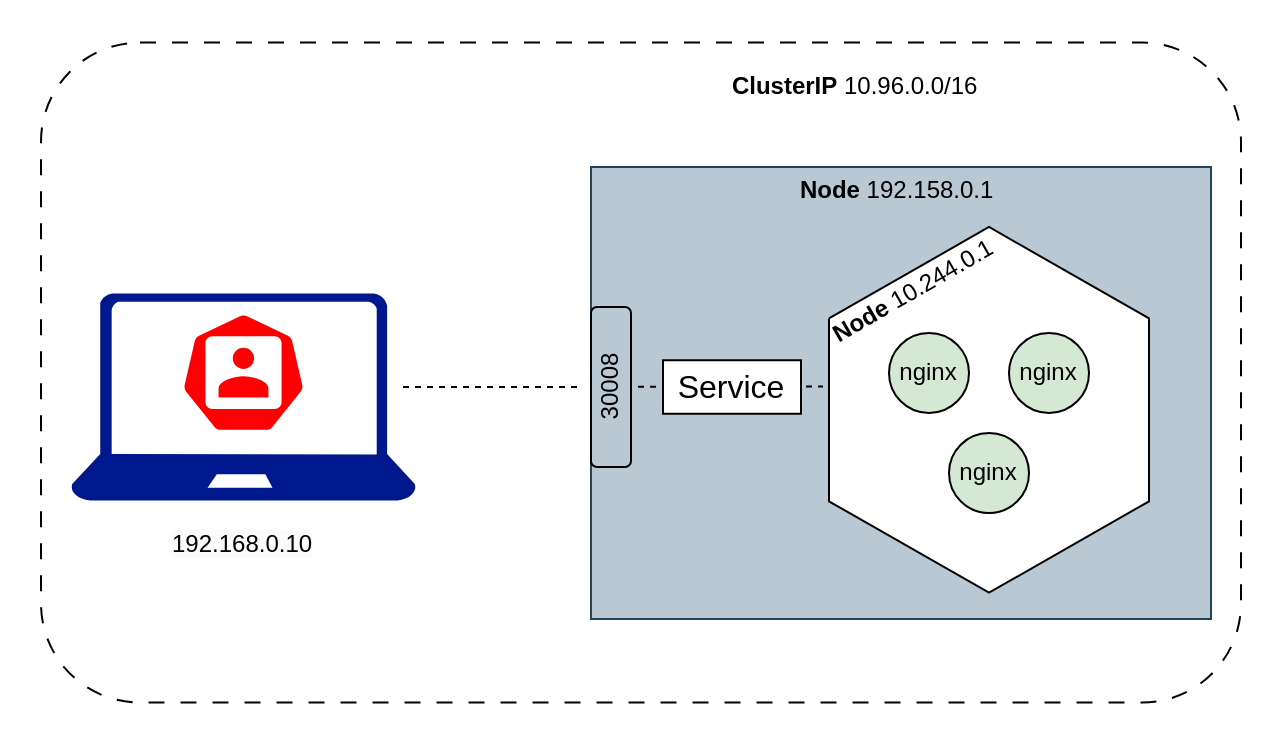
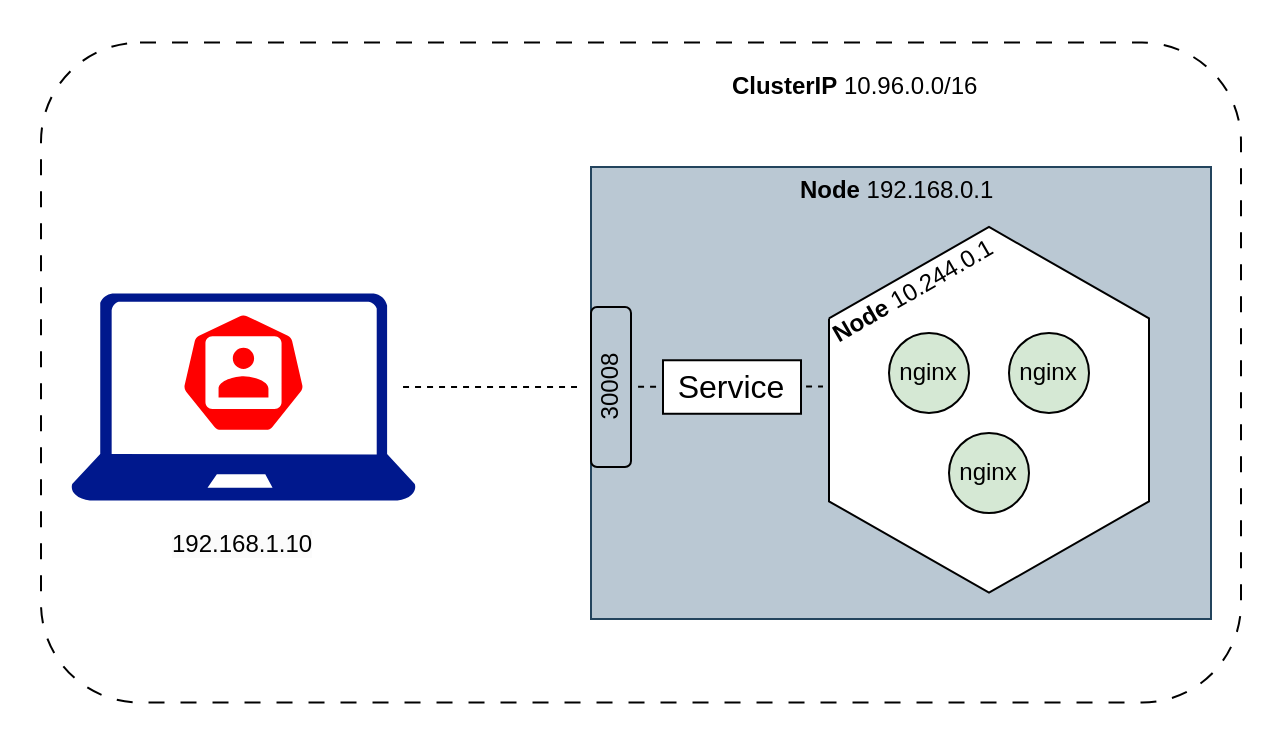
node "Node 192.158.0.1": label "Node 192.158.0.1" -> "Node 192.168.0.1"
node "192.168.0.10": label "192.168.0.10" -> "192.168.1.10"
